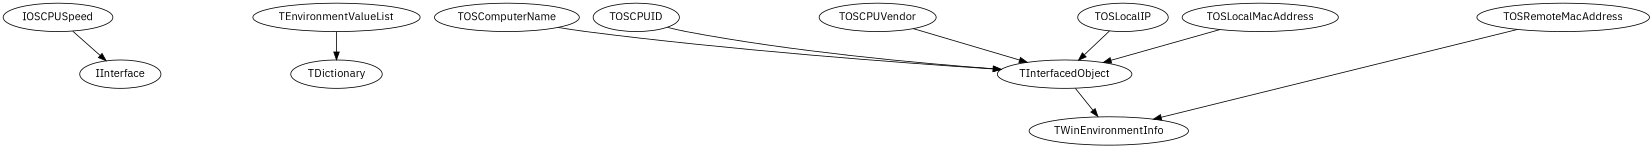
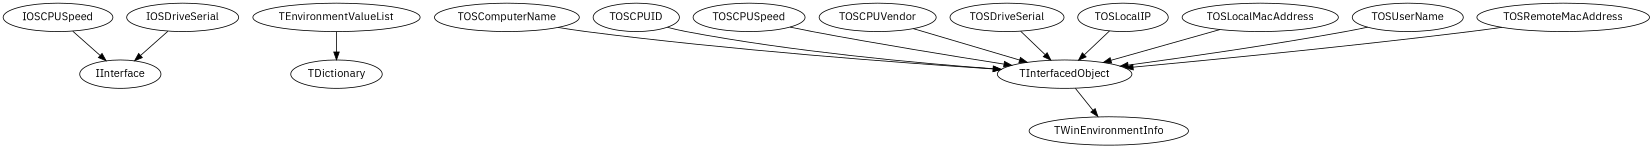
node "IOSDriveSerial": added
node "TOSCPUSpeed": added
node "TOSDriveSerial": added
node "TOSUserName": added
edge "TOSRemoteMacAddress" -> "TWinEnvironmentInfo": now "TOSRemoteMacAddress" -> "TInterfacedObject"
